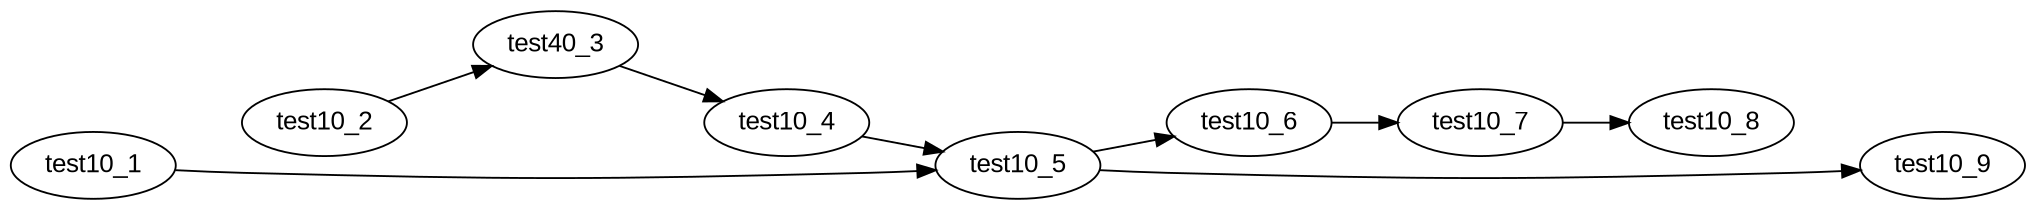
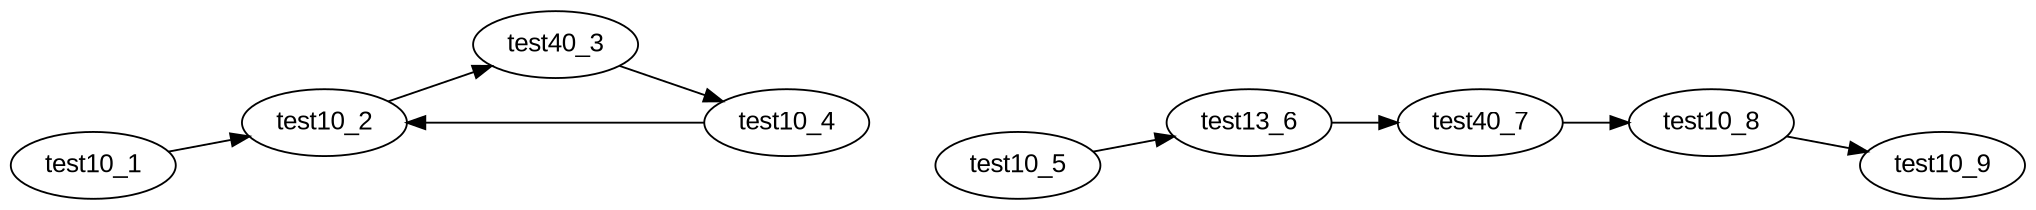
node "test10_6": label "test10_6" -> "test13_6"
node "test10_7": label "test10_7" -> "test40_7"
edge "test10_4" -> "test10_5": now "test10_4" -> "test10_2"
edge "test10_1" -> "test10_5": now "test10_1" -> "test10_2"
edge "test10_5" -> "test10_9": now "test10_8" -> "test10_9"
